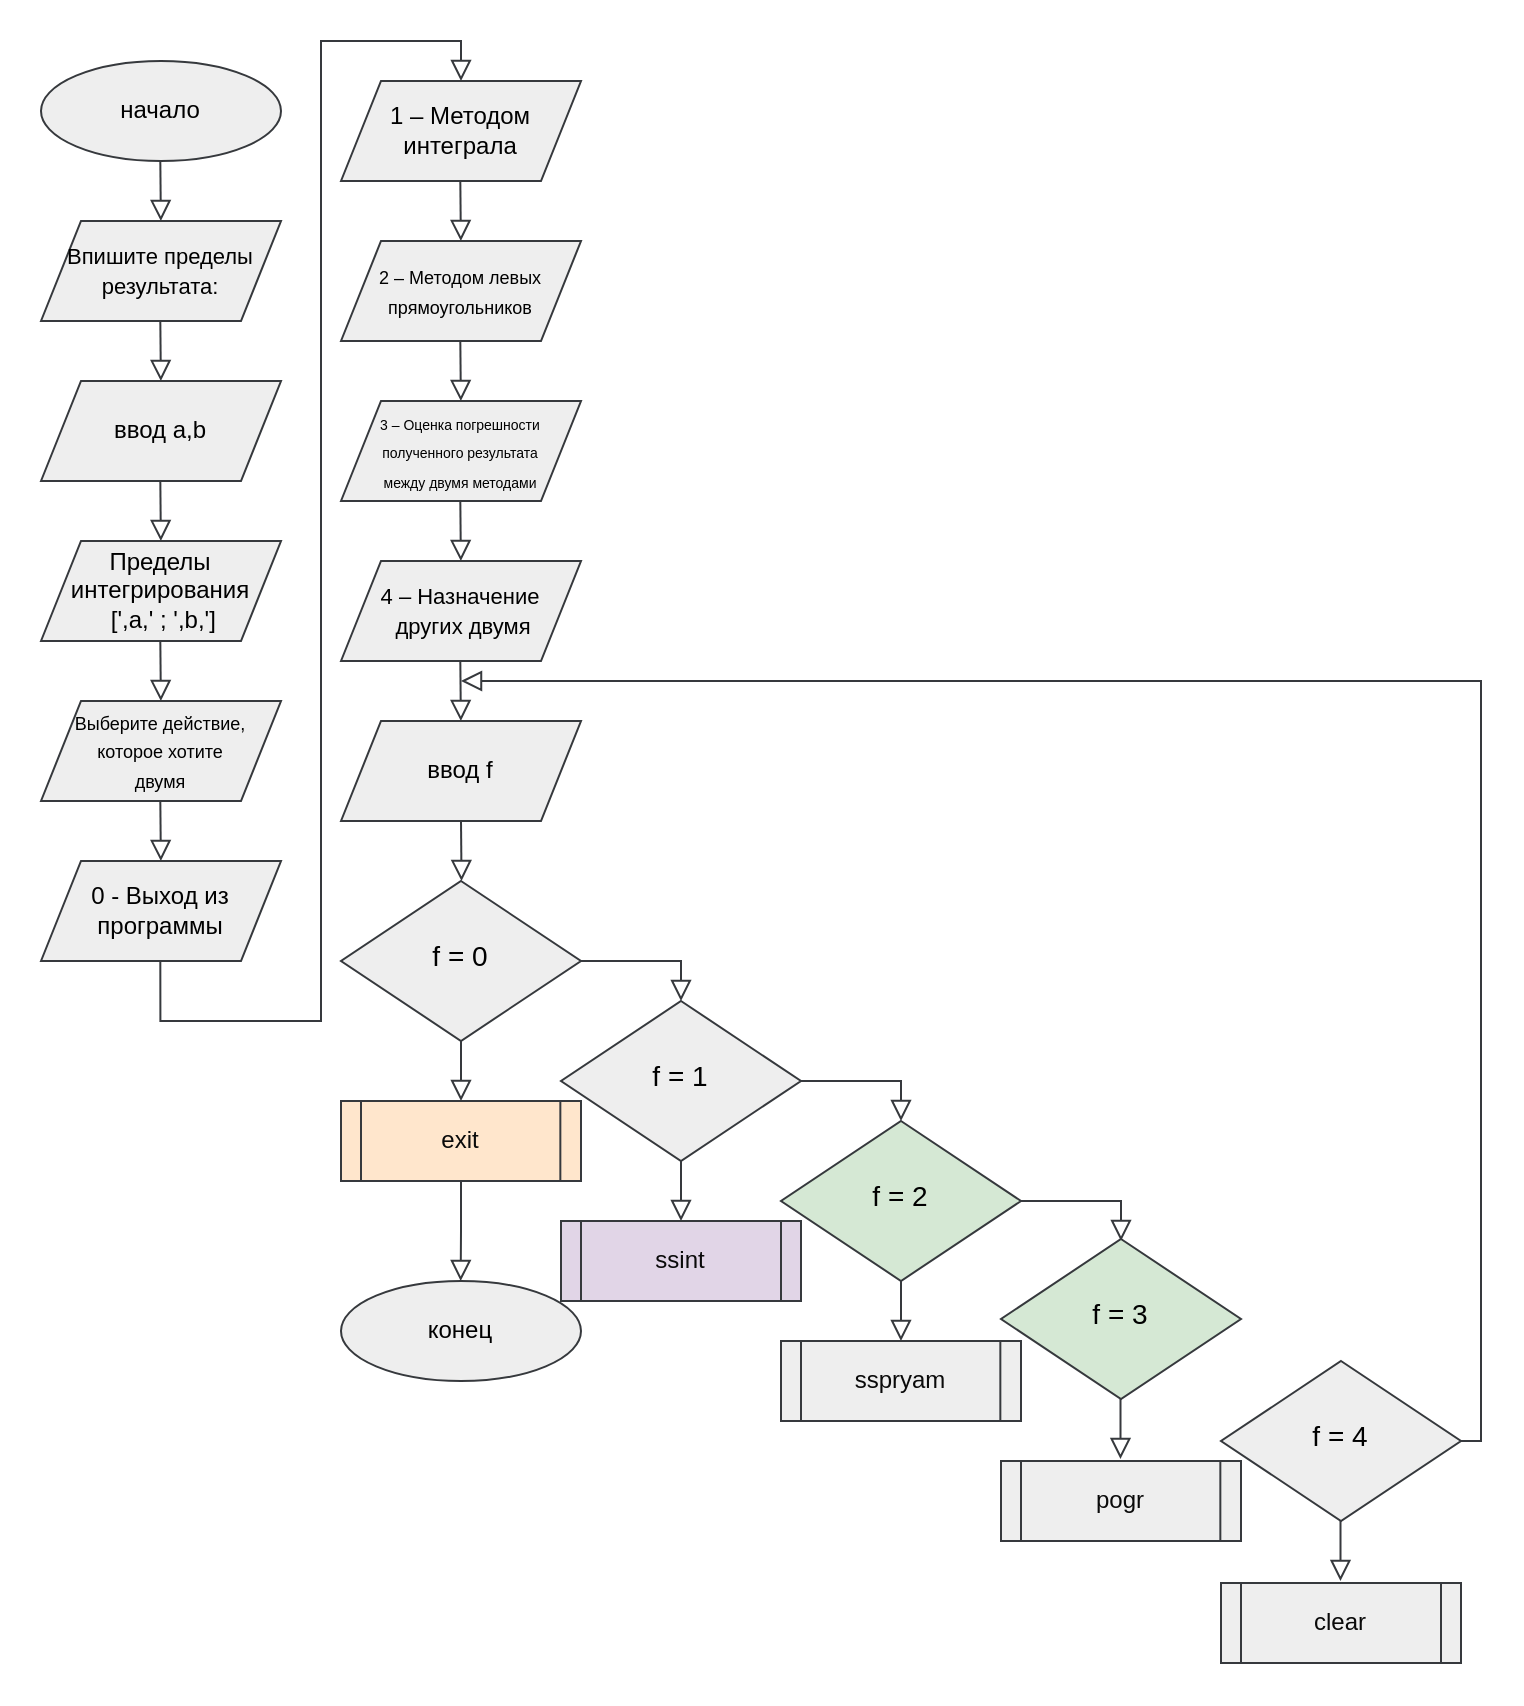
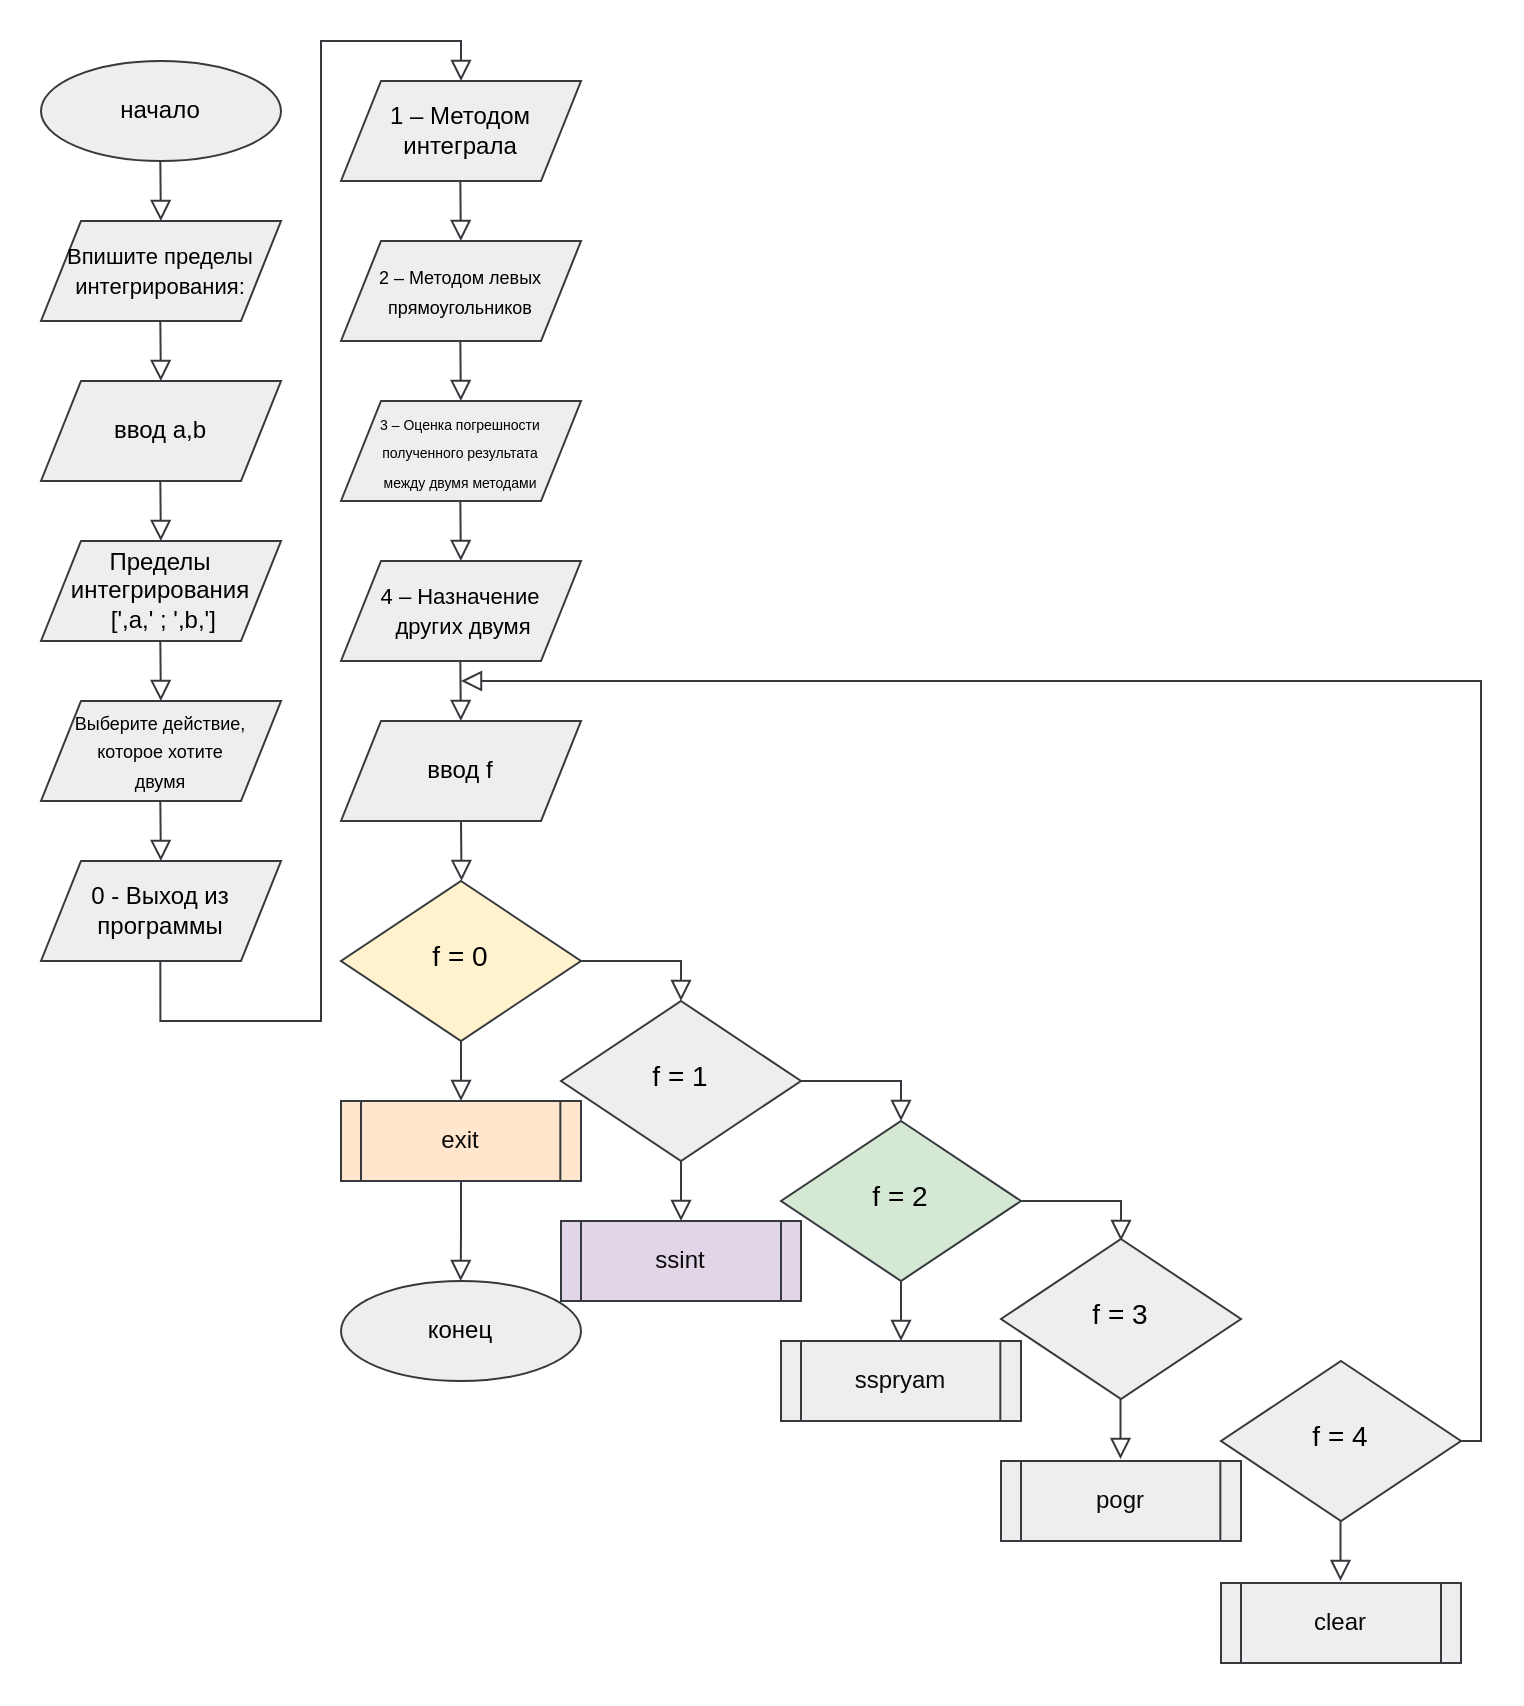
node "Впишите пределы результата:": label "Впишите пределы результата:" -> "Впишите пределы интегрирования:"
node "f = 0": fillcolor #eeeeee -> #fff2cc
node "f = 3": fillcolor #d5e8d4 -> #eeeeee
